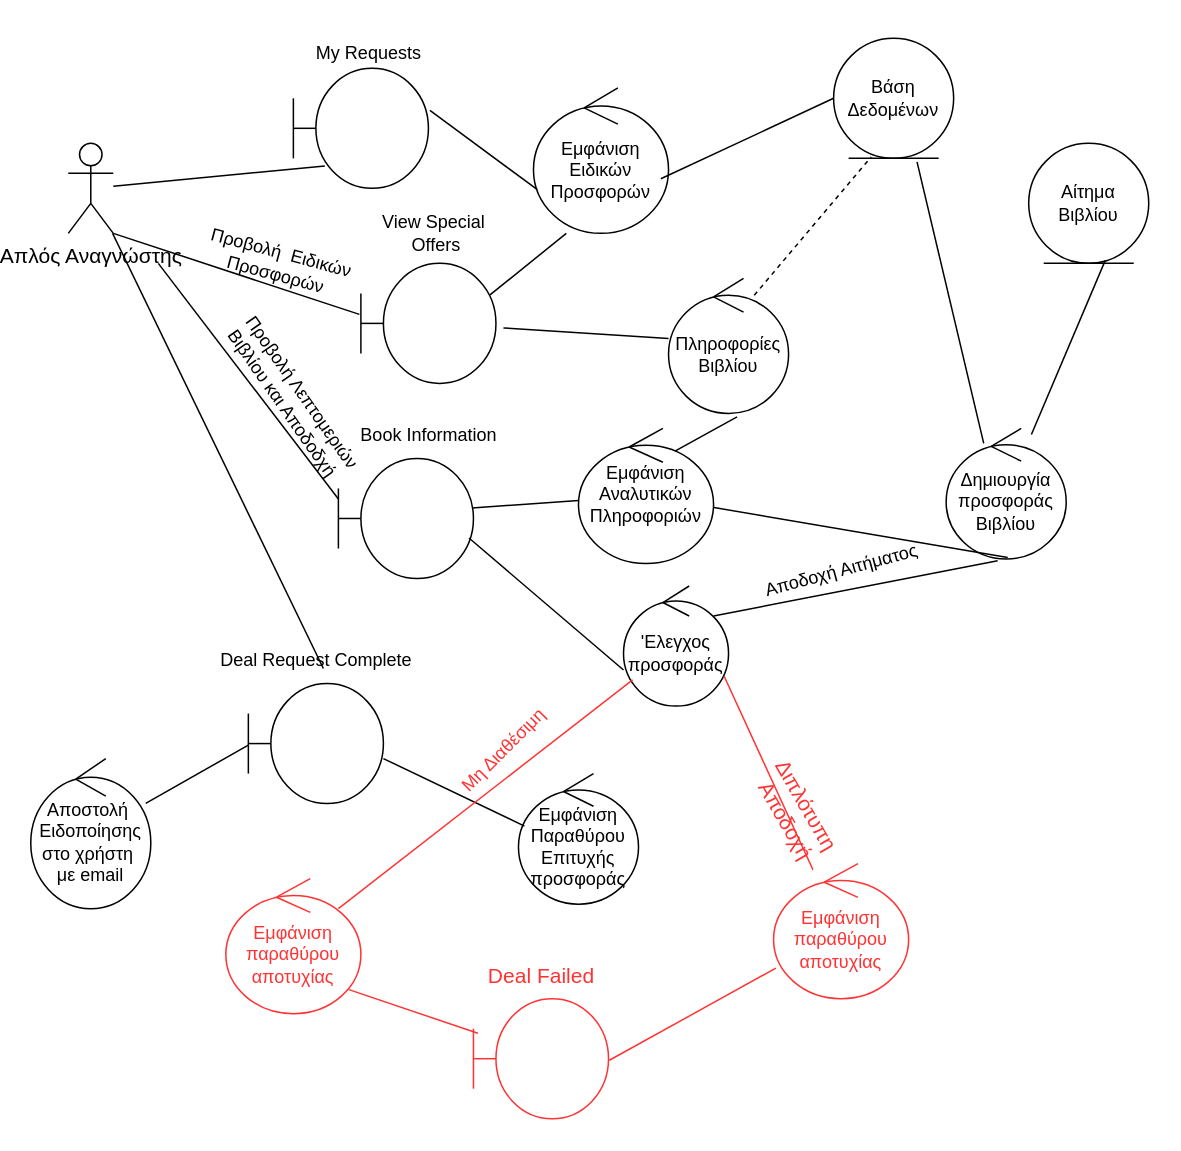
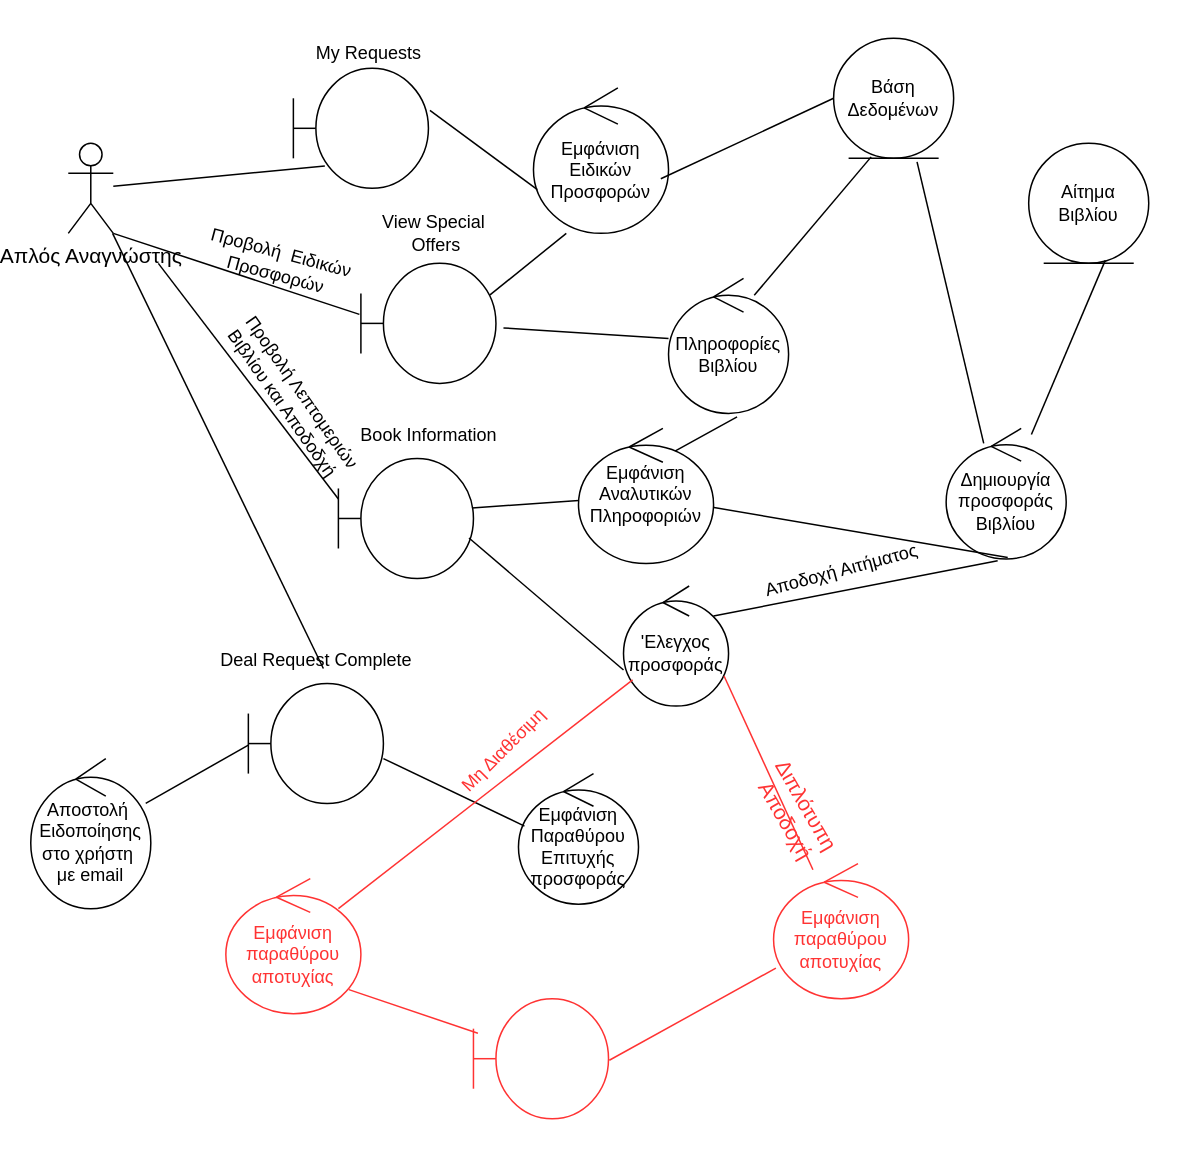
edge "Βάση Δεδομένων" -- "Πληροφορίες Βιβλίου": style dashed -> solid
node "Deal Failed": removed
